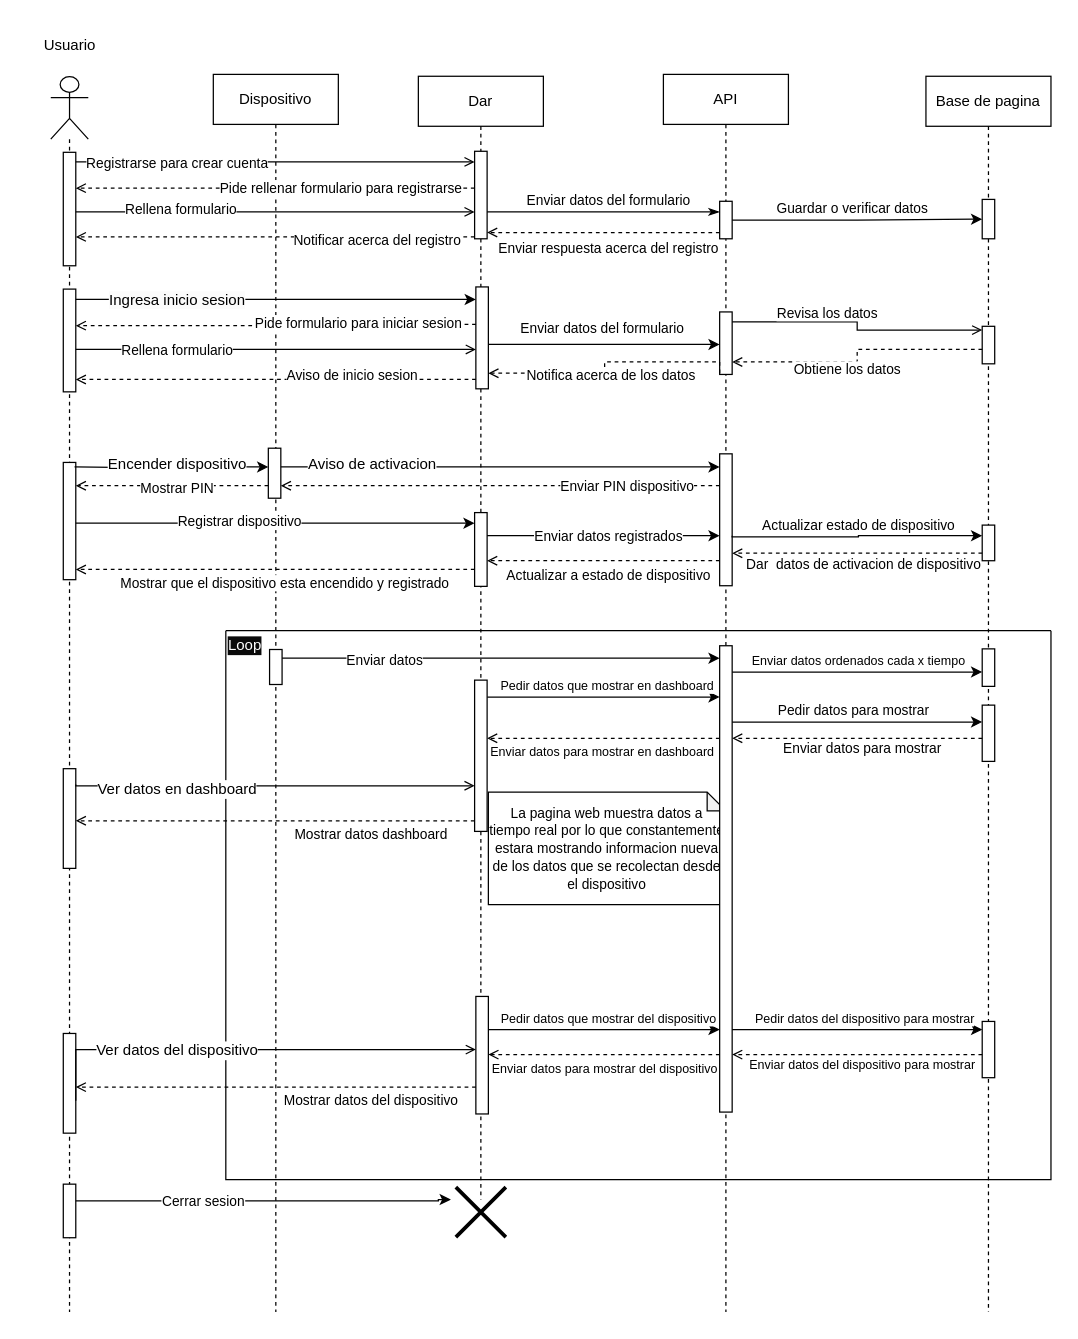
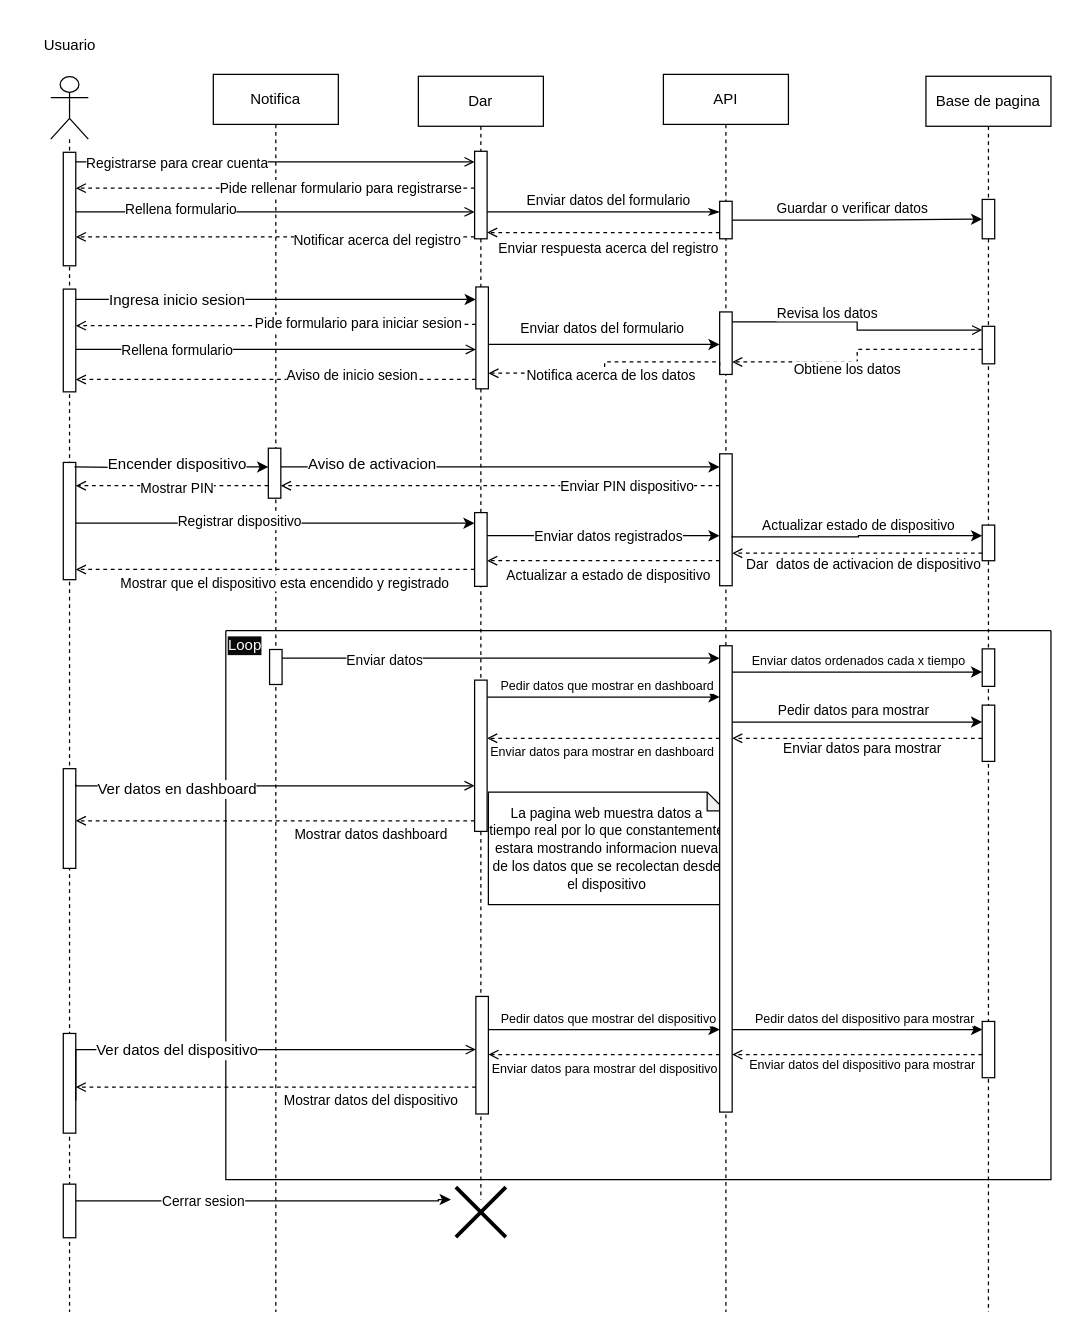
node "Dispositivo": label "Dispositivo" -> "Notifica"
